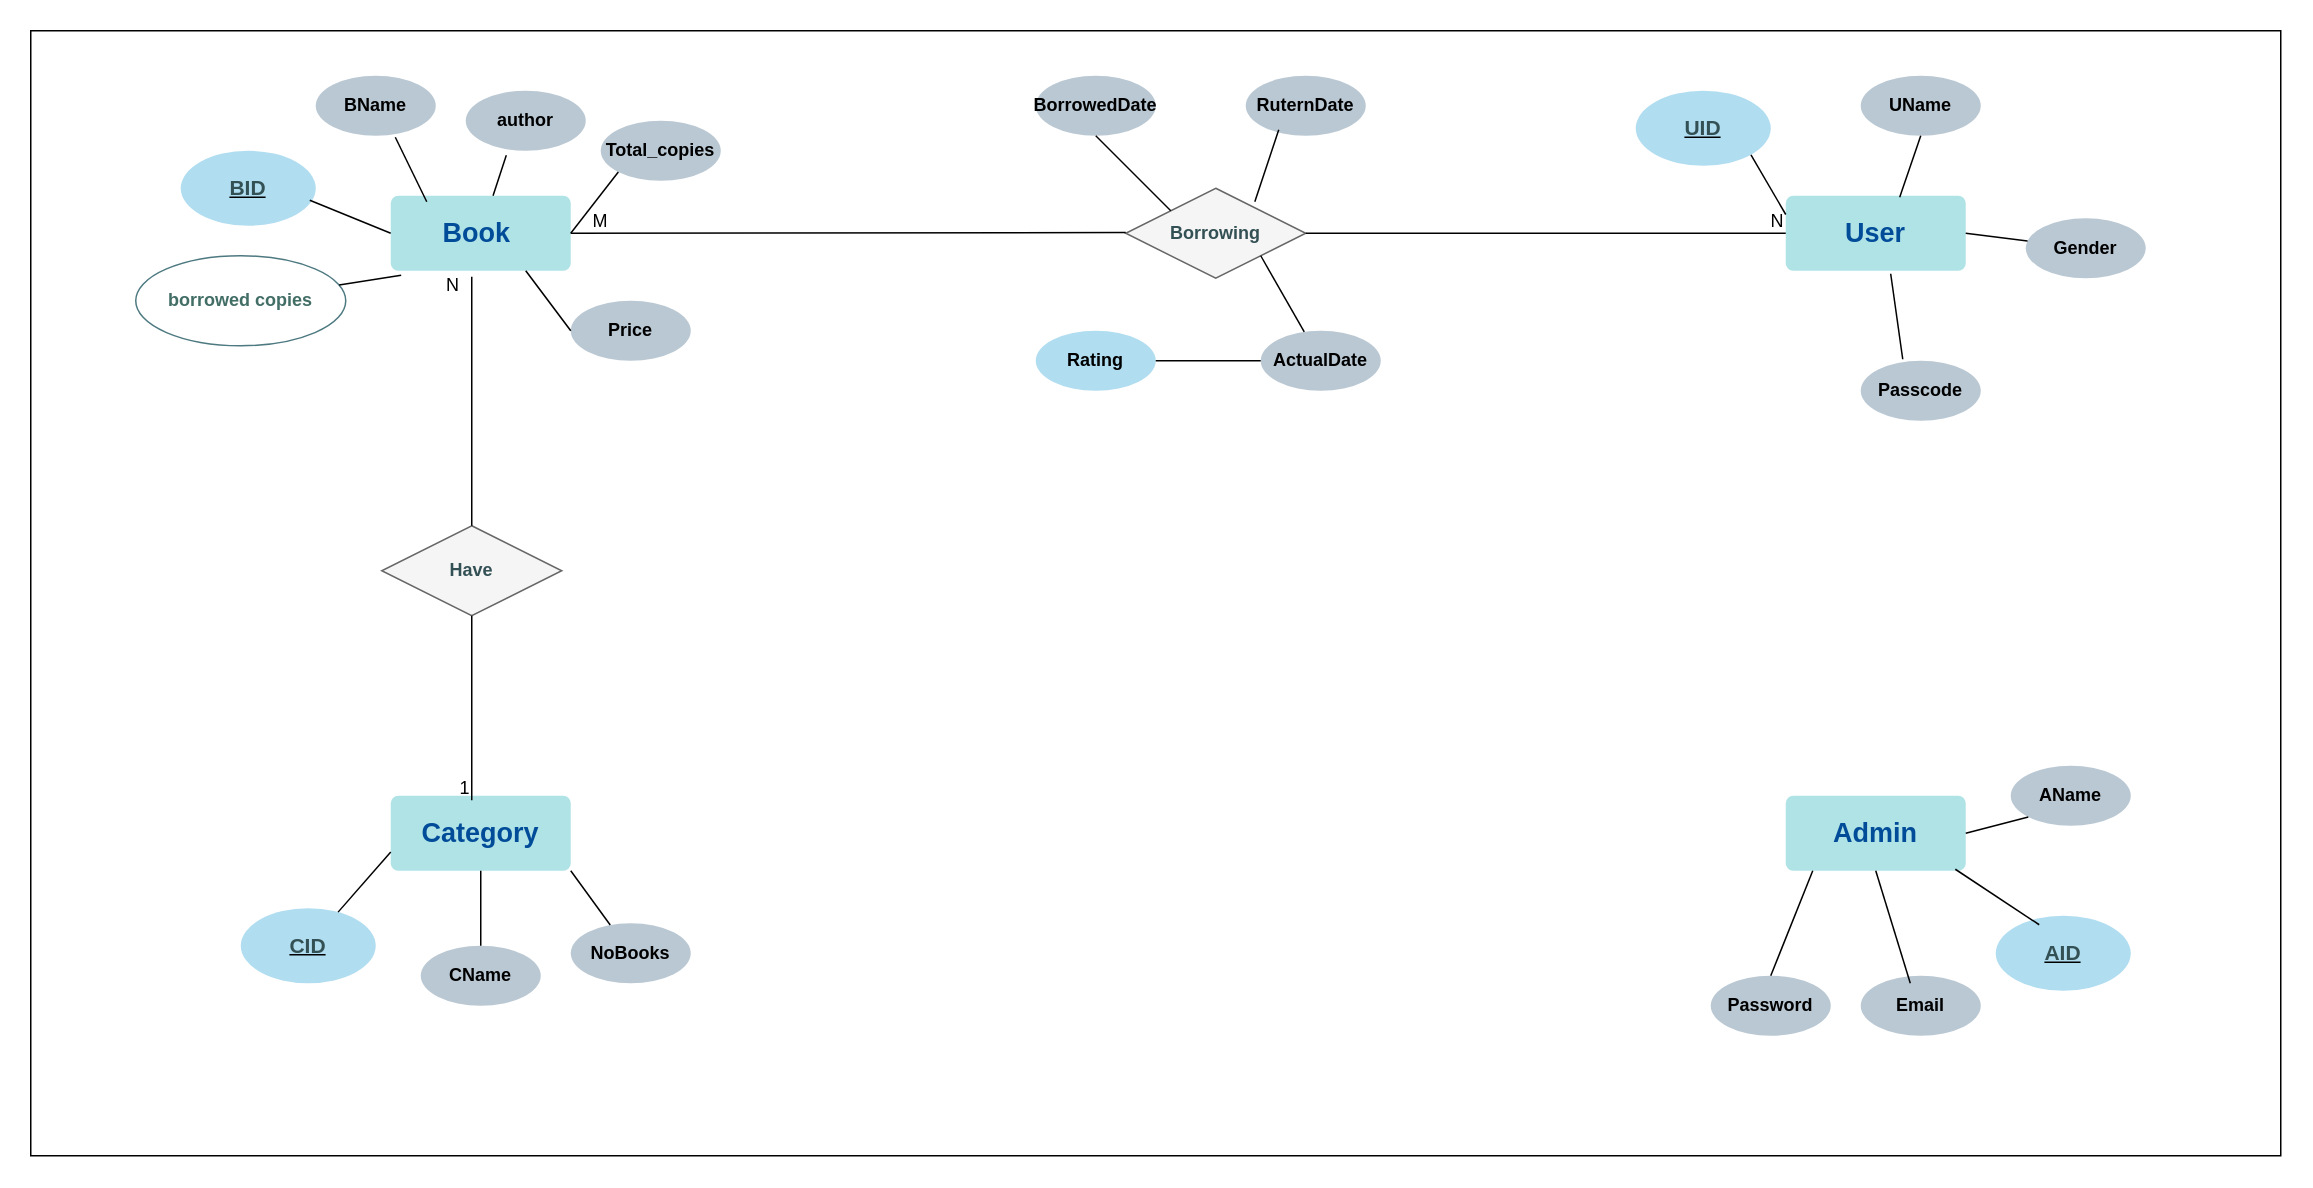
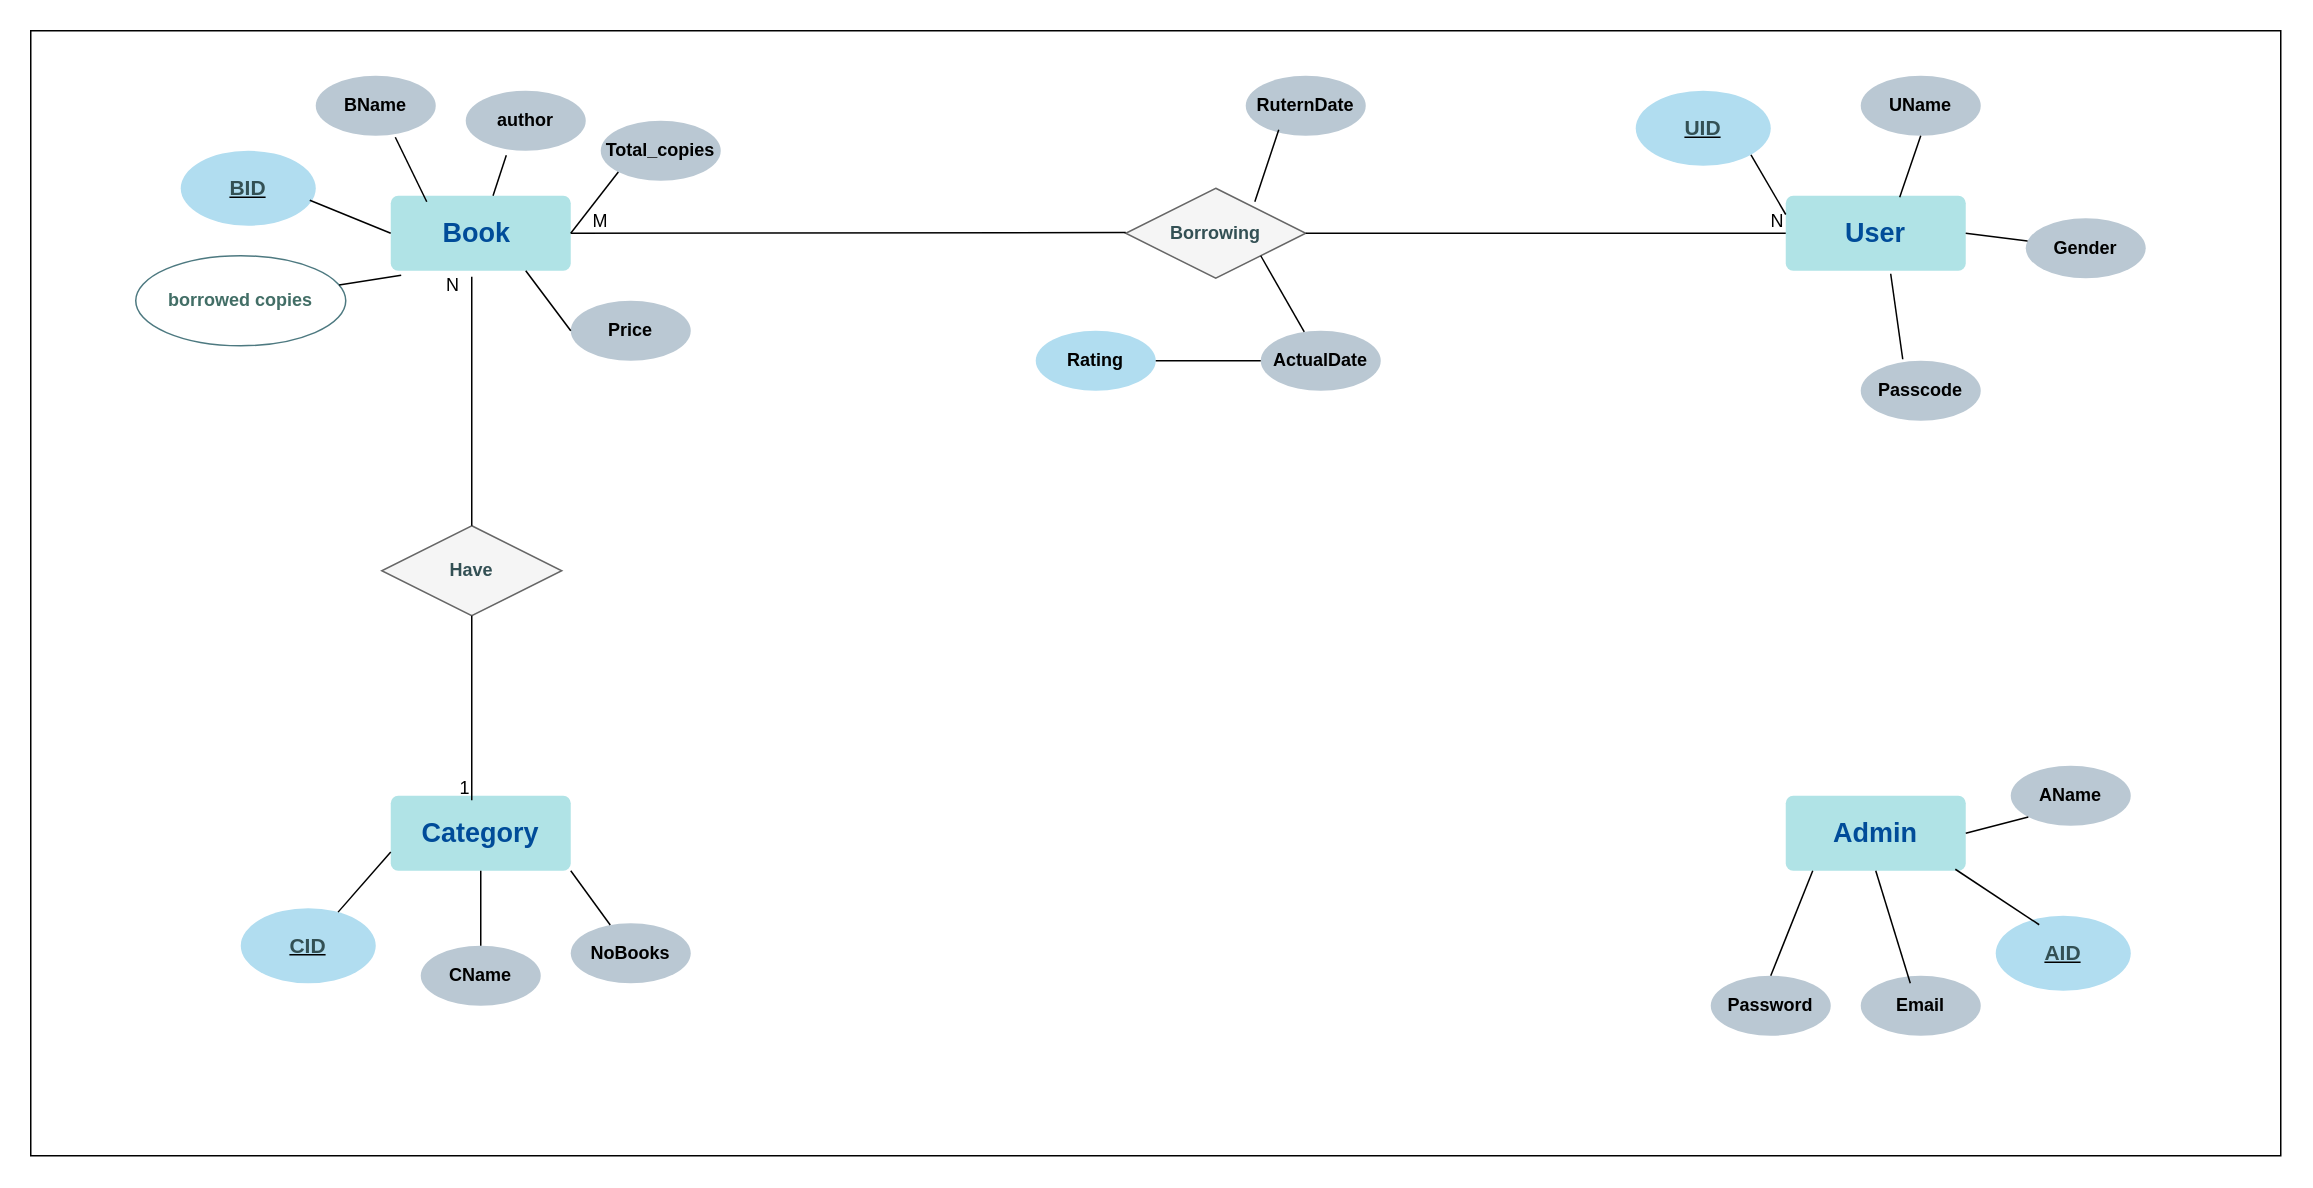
node "BorrowedDate": removed
edge "BorrowedDate" -- "Borrowing": removed
